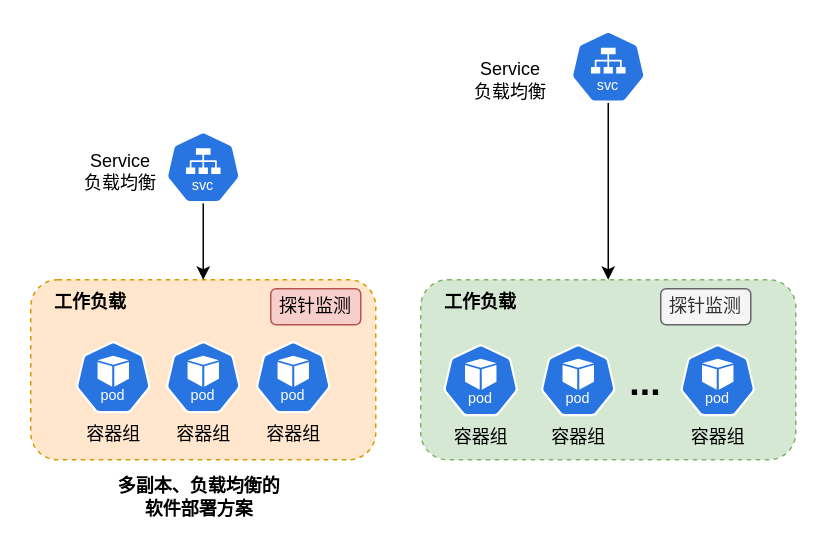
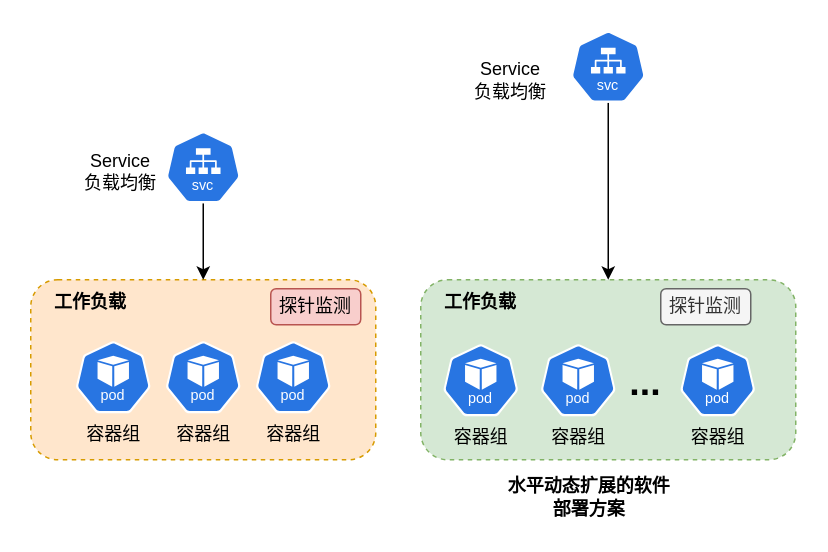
node "多副本、负载均衡的软件部署方案": removed
node "水平动态扩展的软件部署方案": added
